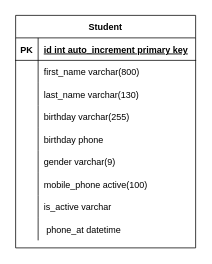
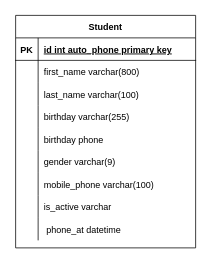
node "id int auto_increment primary key": label "id int auto_increment primary key" -> "id int auto_phone primary key"
node "last_name varchar(130)": label "last_name varchar(130)" -> "last_name varchar(100)"
node "mobile_phone active(100)": label "mobile_phone active(100)" -> "mobile_phone varchar(100)"
